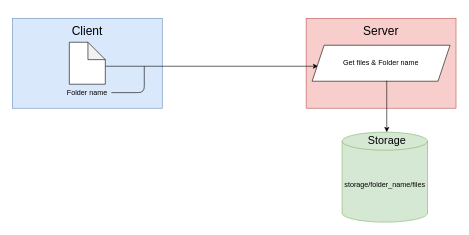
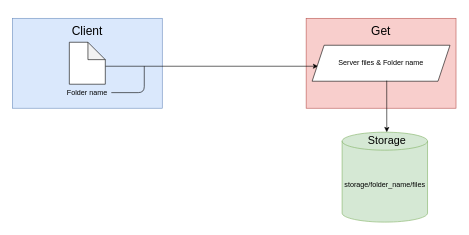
node "Server": label "Server" -> "Get"
node "Get files & Folder name": label "Get files & Folder name" -> "Server files & Folder name"
